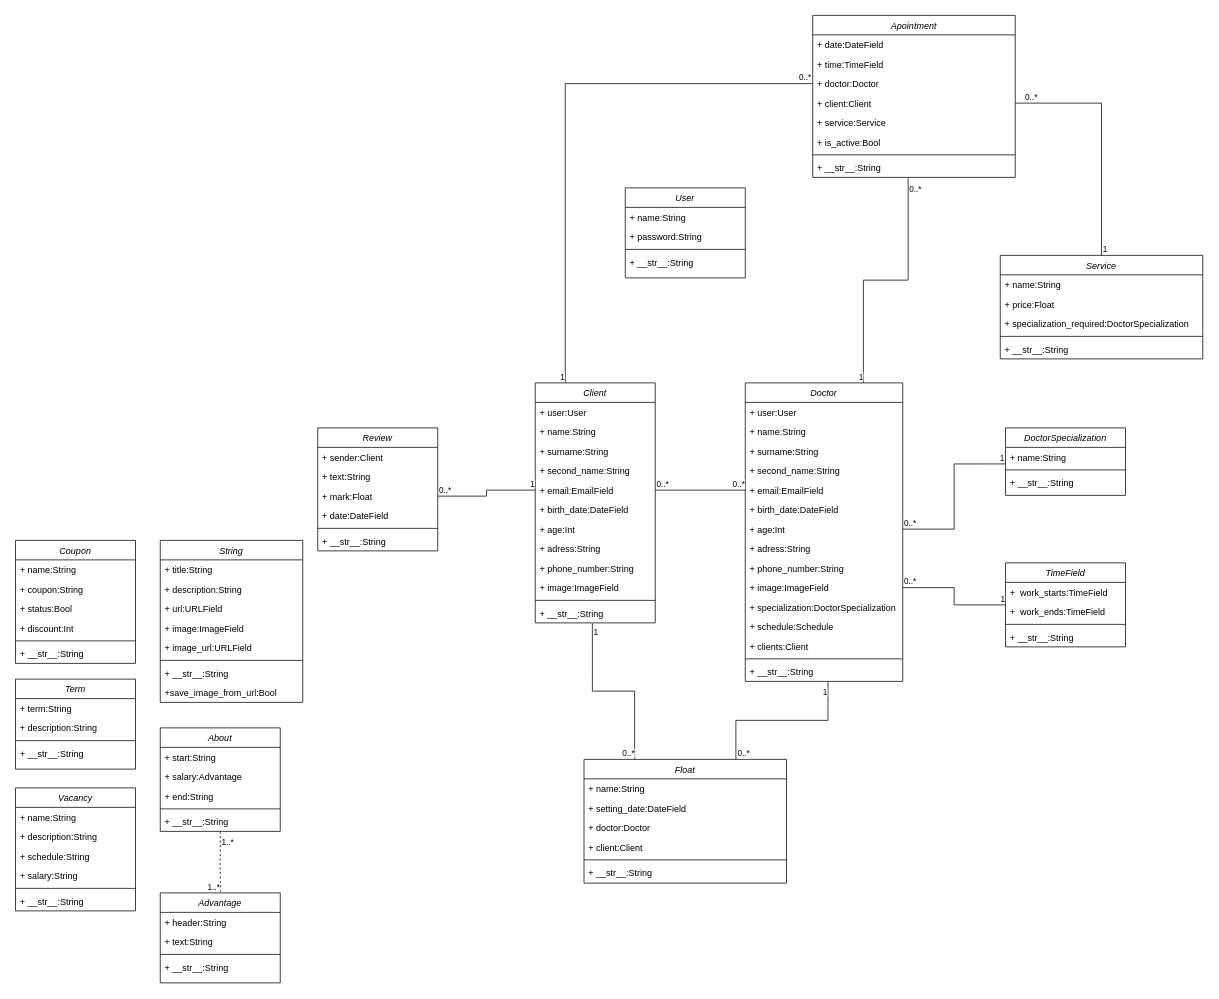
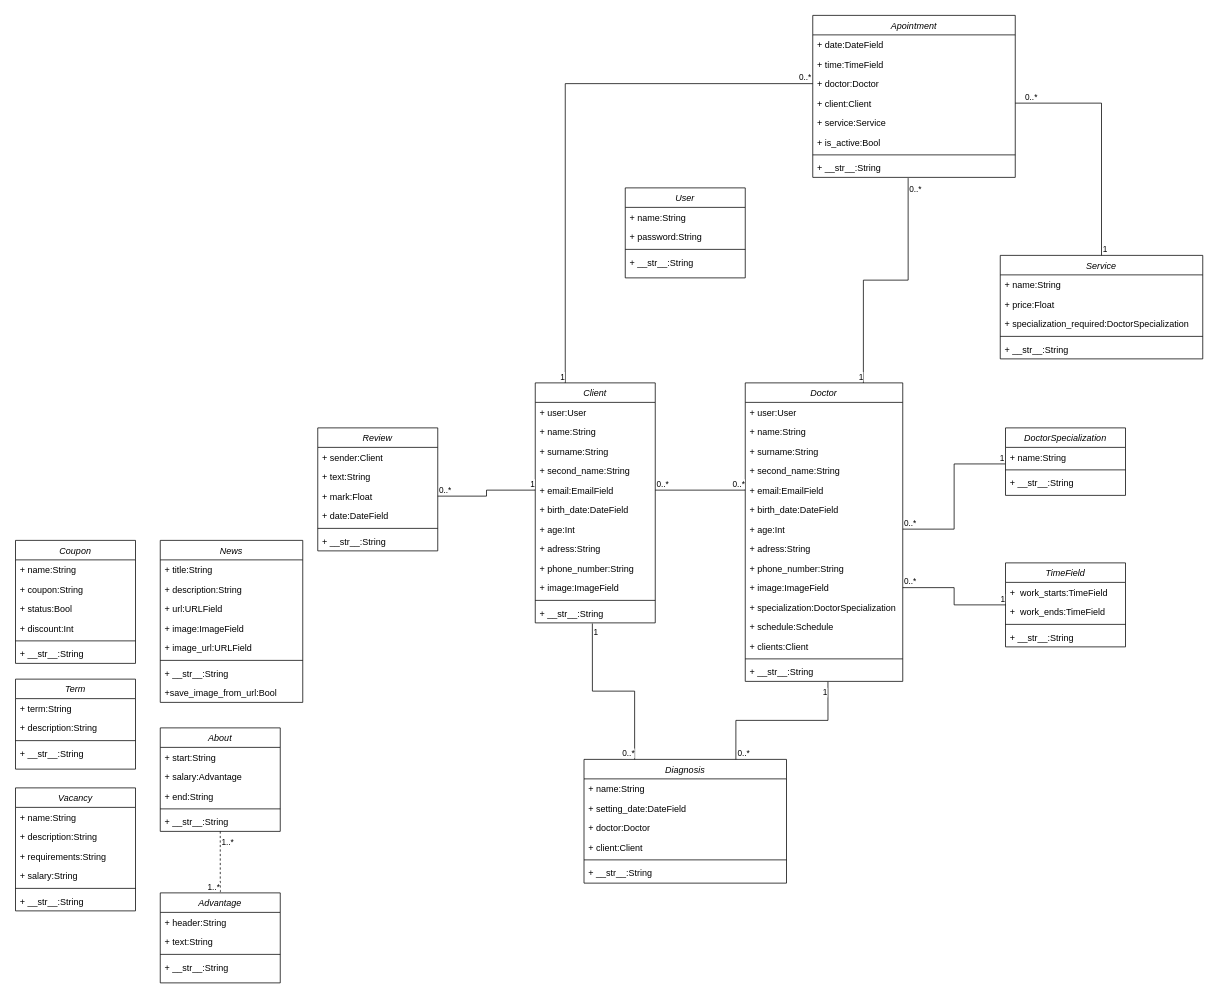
node "String": label "String" -> "News"
node "Float": label "Float" -> "Diagnosis"
node "+ schedule:String": label "+ schedule:String" -> "+ requirements:String"
